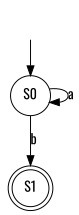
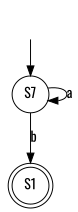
node "S0": label "S0" -> "S7"
